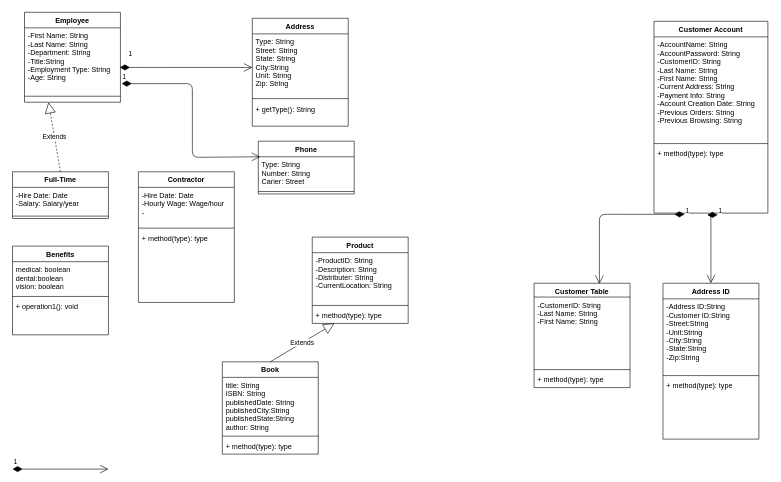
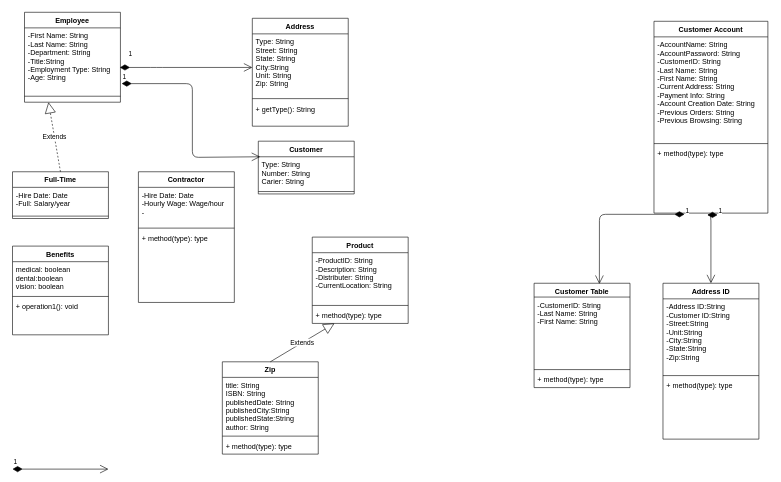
node "Phone": label "Phone" -> "Customer"
node "Type: String Number: String Carier: Street": label "Type: String Number: String Carier: Street" -> "Type: String Number: String Carier: String"
node "-Hire Date: Date -Salary: Salary/year": label "-Hire Date: Date -Salary: Salary/year" -> "-Hire Date: Date -Full: Salary/year"
node "Book": label "Book" -> "Zip"
